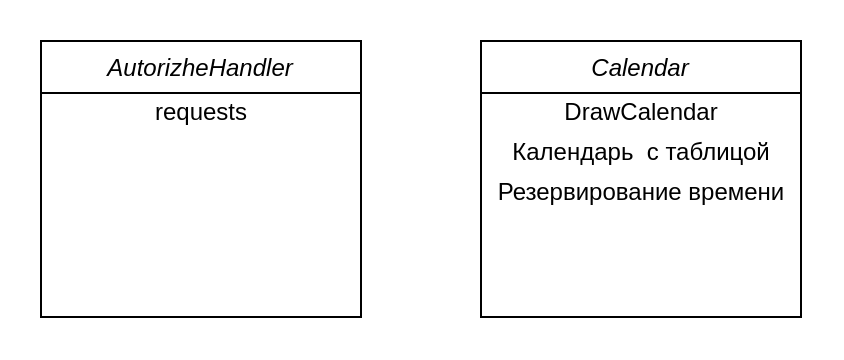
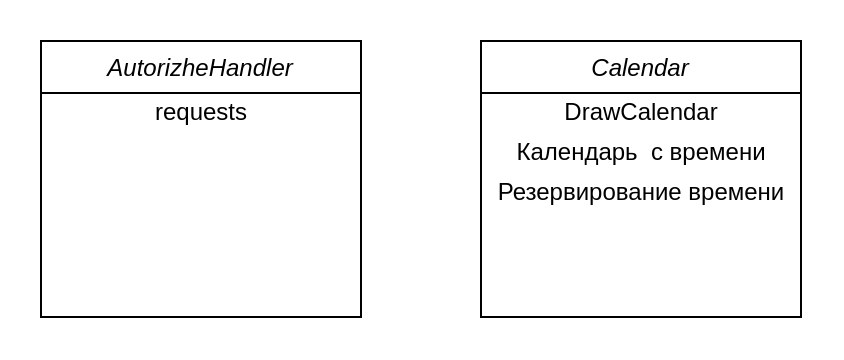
node "Календарь с таблицой": label "Календарь с таблицой" -> "Календарь с времени"
